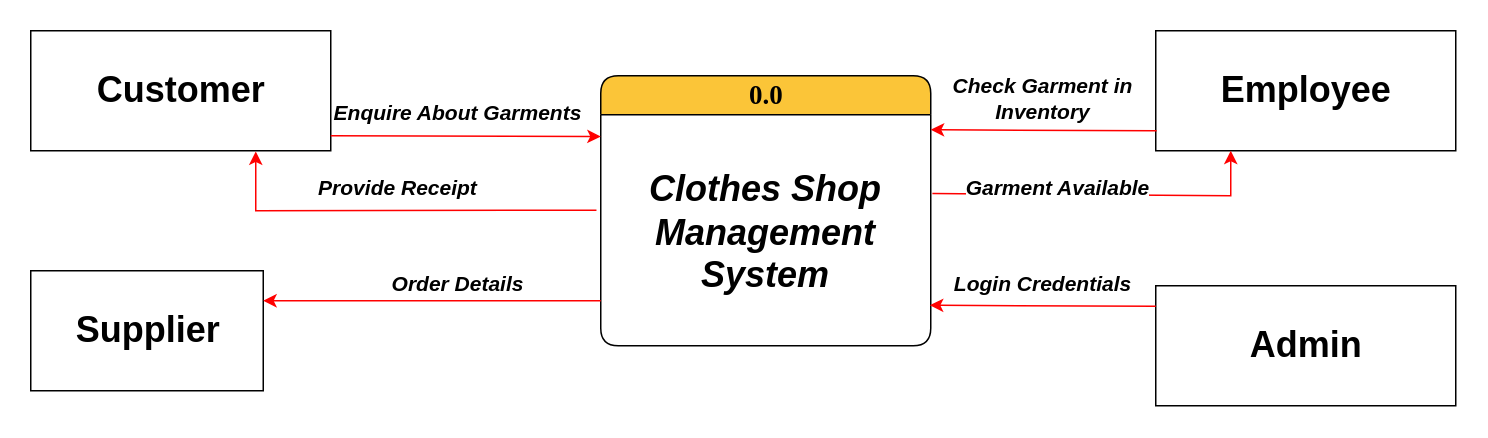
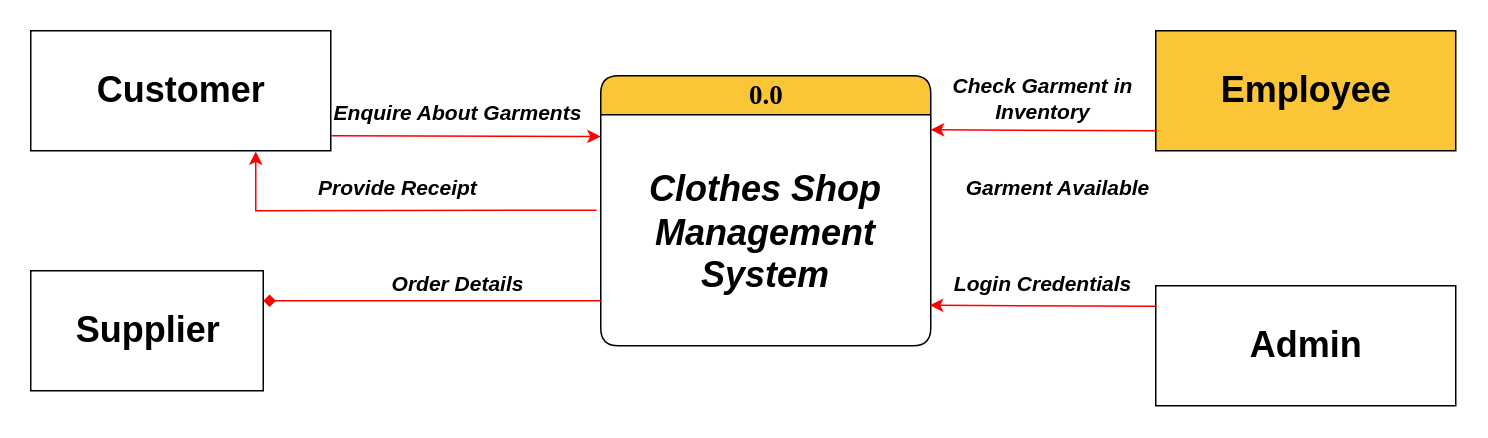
node "Employee": fillcolor #ffffff -> #fbc538
edge "Clothes Shop Management System" -> "Employee": removed
edge "Clothes Shop Management System" -> "Supplier": arrowhead classic -> diamond
